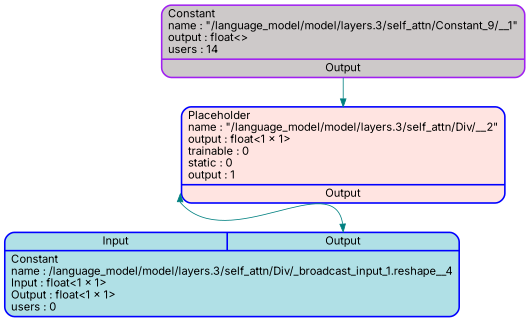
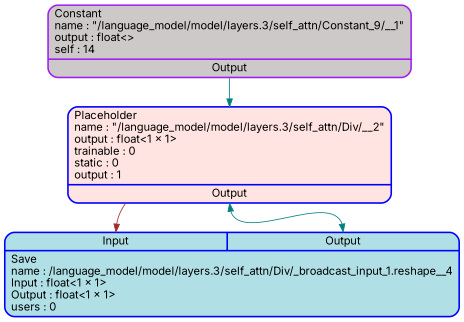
node "Constant": text "users : 14" -> "self : 14"
edge "Placeholder" -> "Input": added
node "Input": text "Constant" -> "Save"
